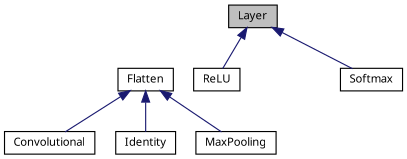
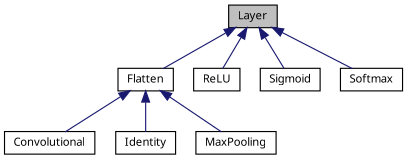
edge "Flatten" -> "Layer": added
node "Sigmoid": added
